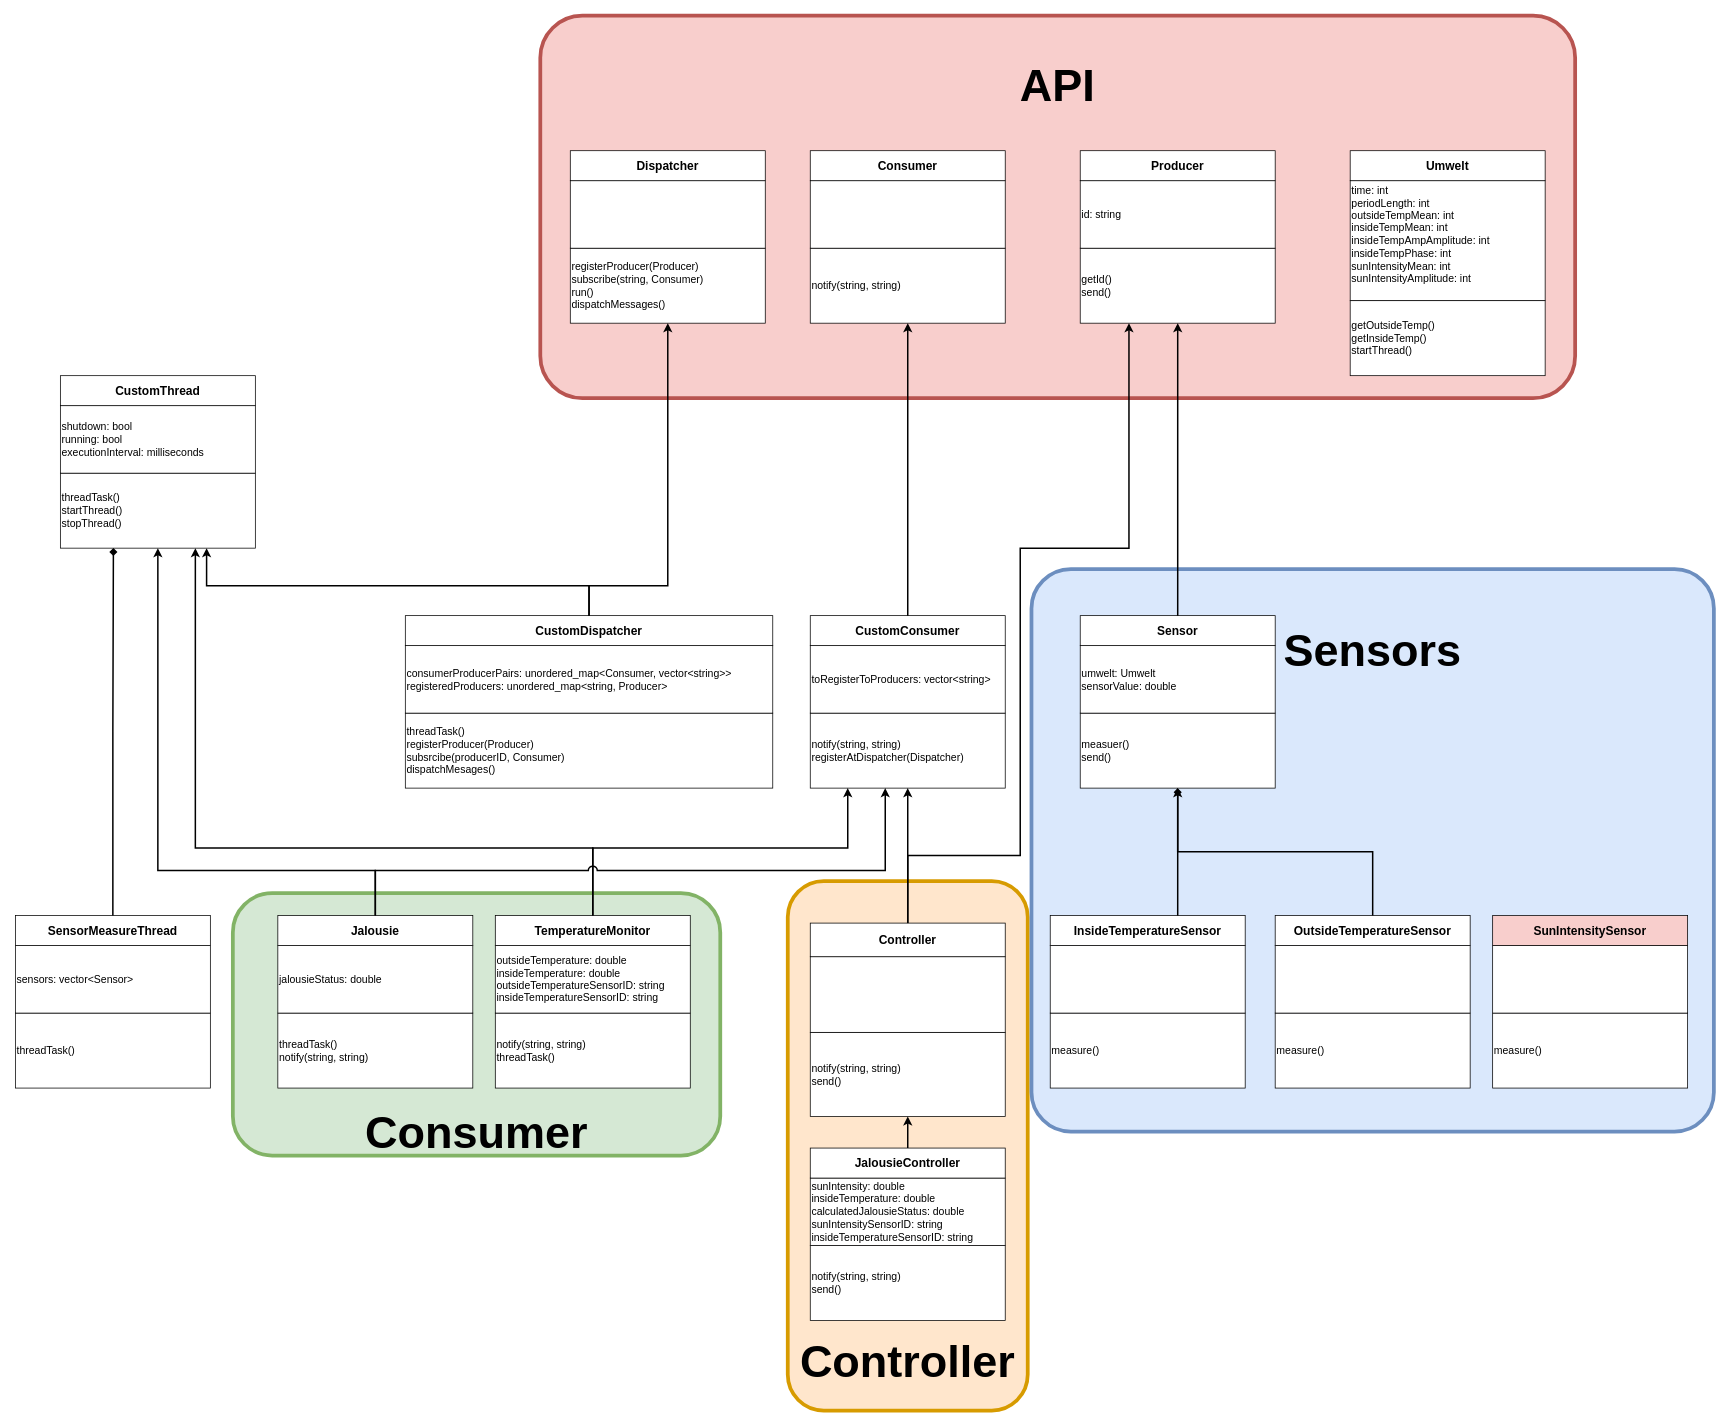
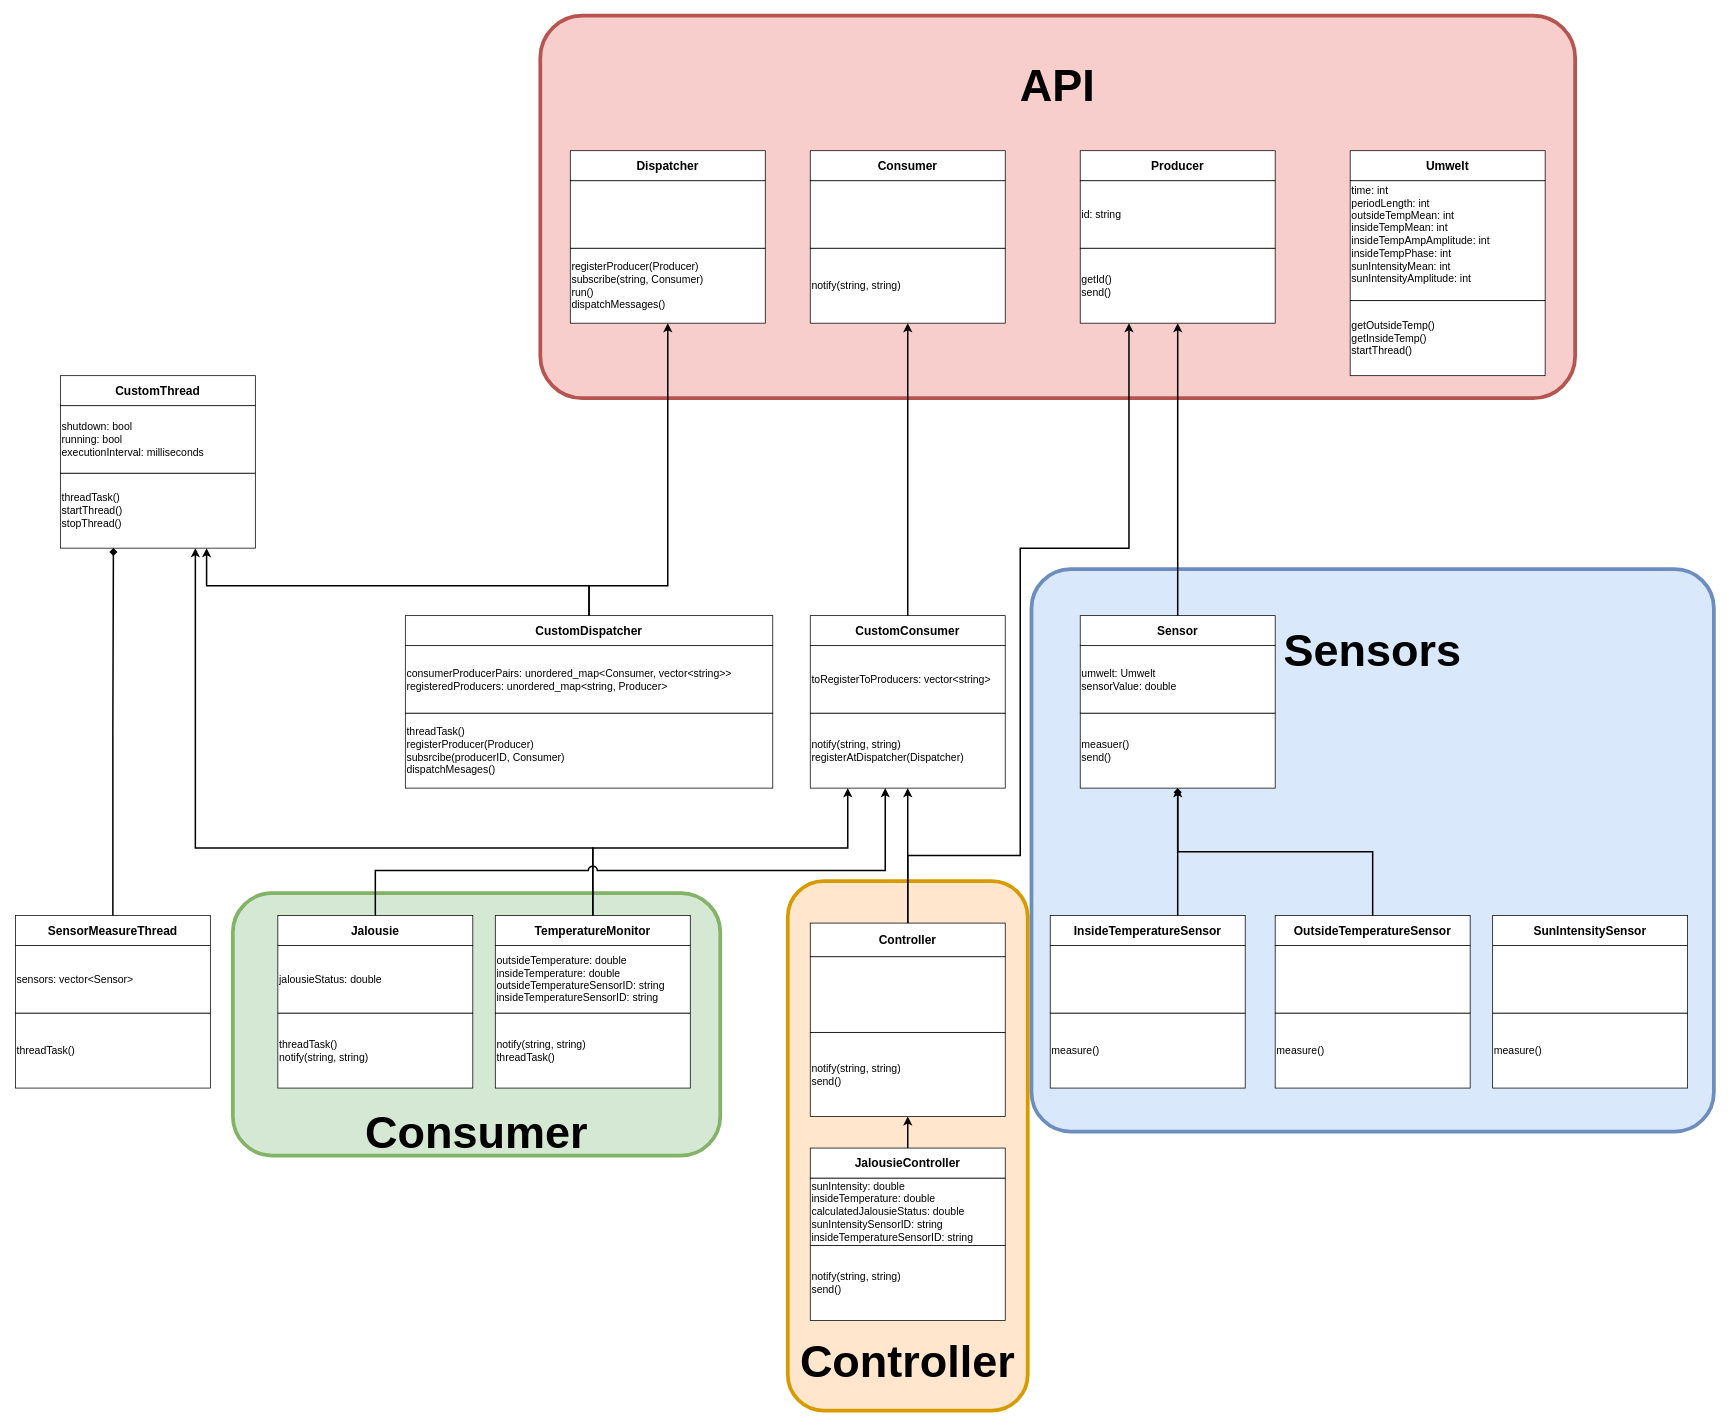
edge "Jalousie" -> "threadTask() startThread() stopThread()": removed
node "SunIntensitySensor": fillcolor #f8cecc -> #ffffff
